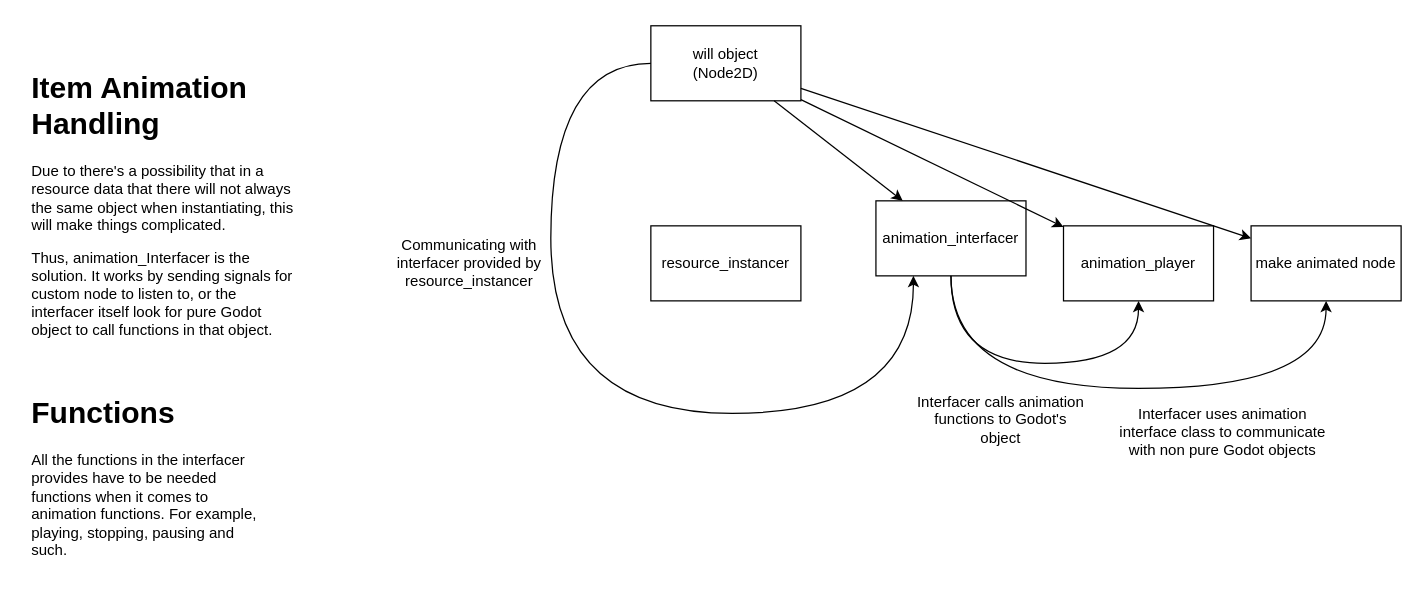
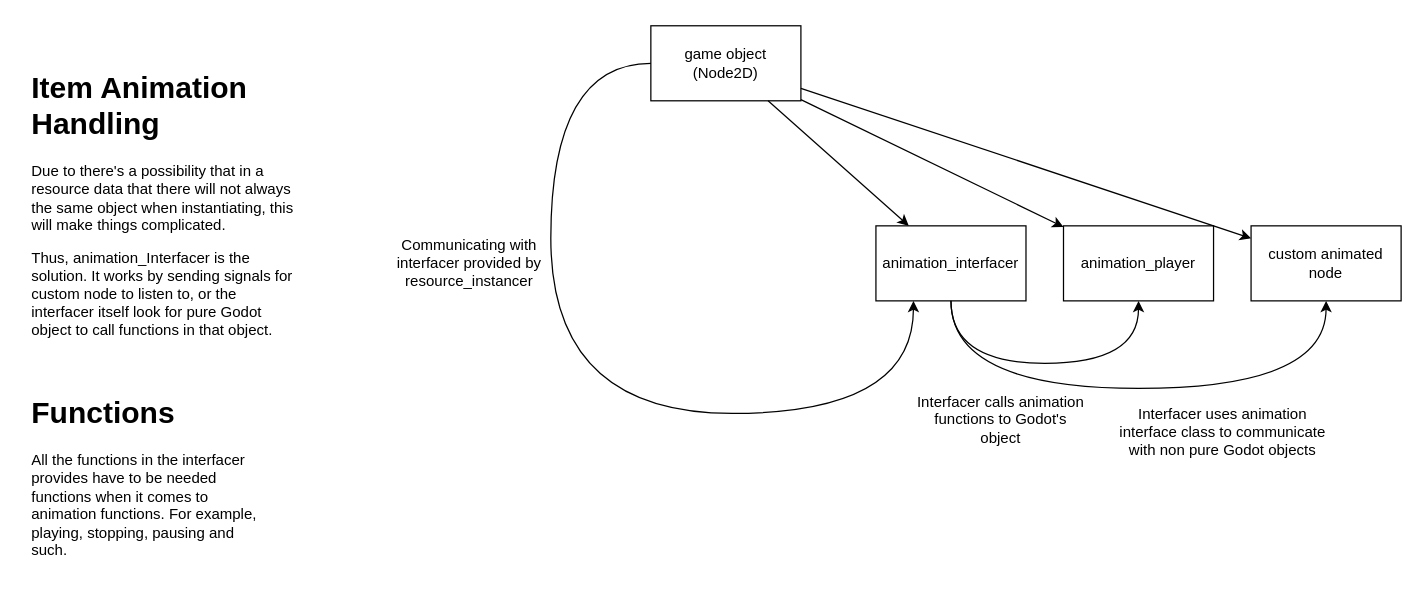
node "will object (Node2D)": label "will object (Node2D)" -> "game object (Node2D)"
node "animation_interfacer": moved (951, 238) -> (951, 263)
node "resource_instancer": removed
node "make animated node": label "make animated node" -> "custom animated node"
